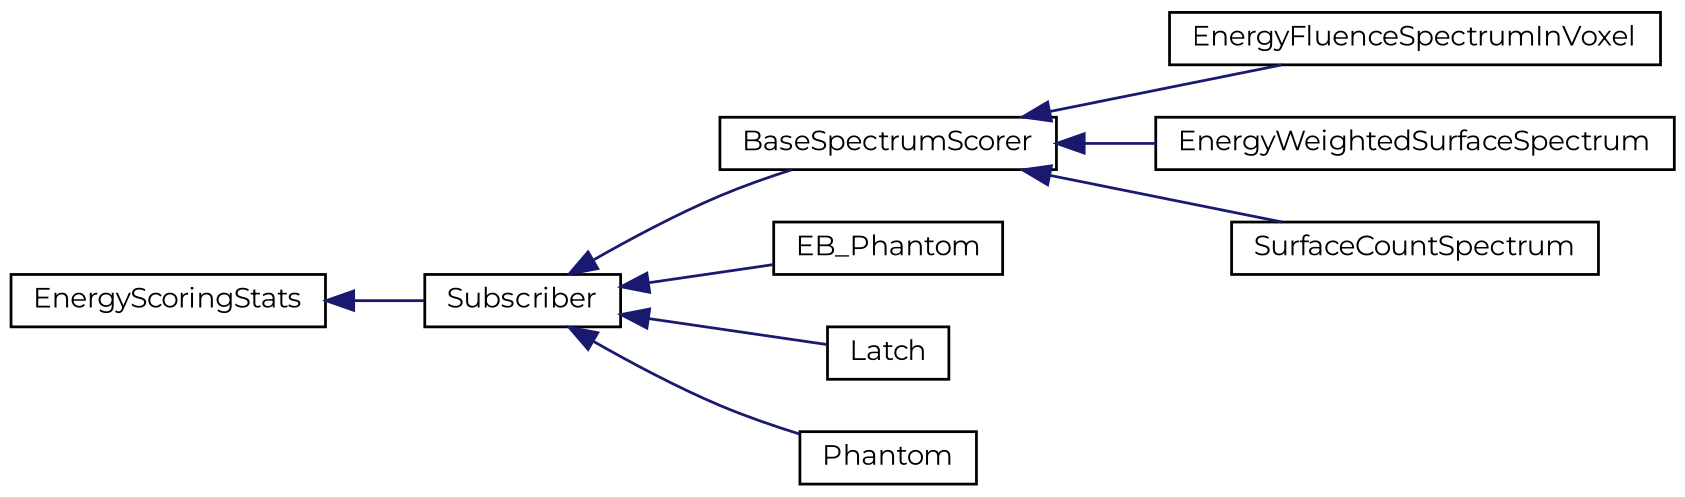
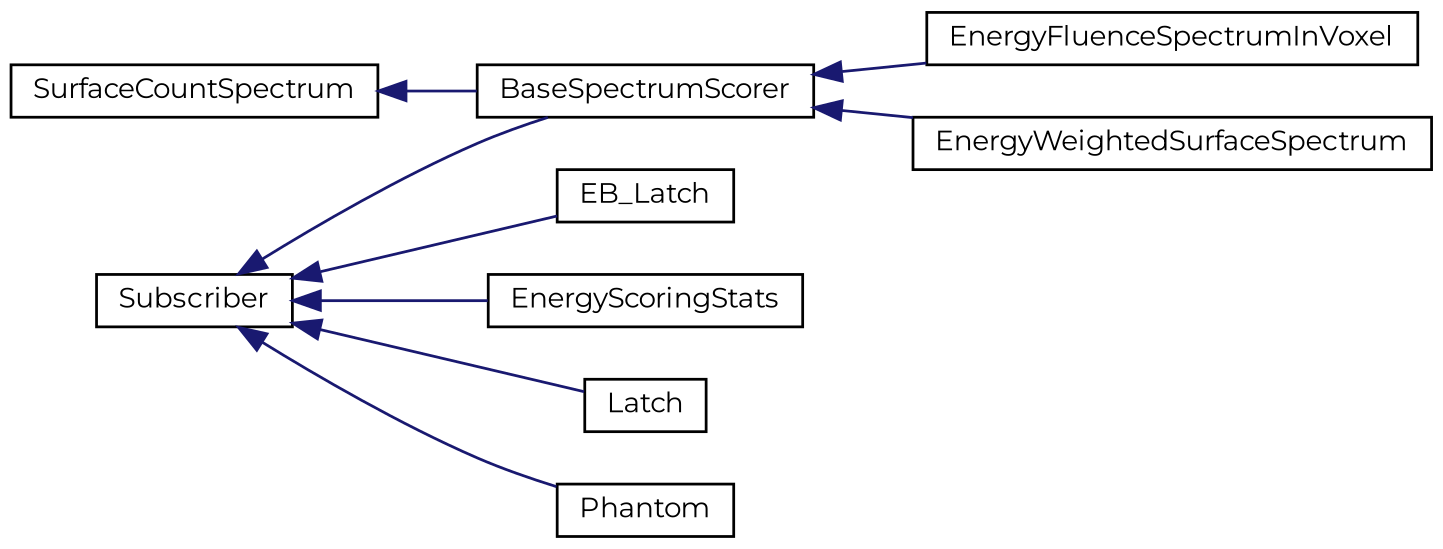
edge "SurfaceCountSpectrum" -> "BaseSpectrumScorer": reversed
node "EB_Phantom": label "EB_Phantom" -> "EB_Latch"
edge "Subscriber" -> "EnergyScoringStats": reversed
